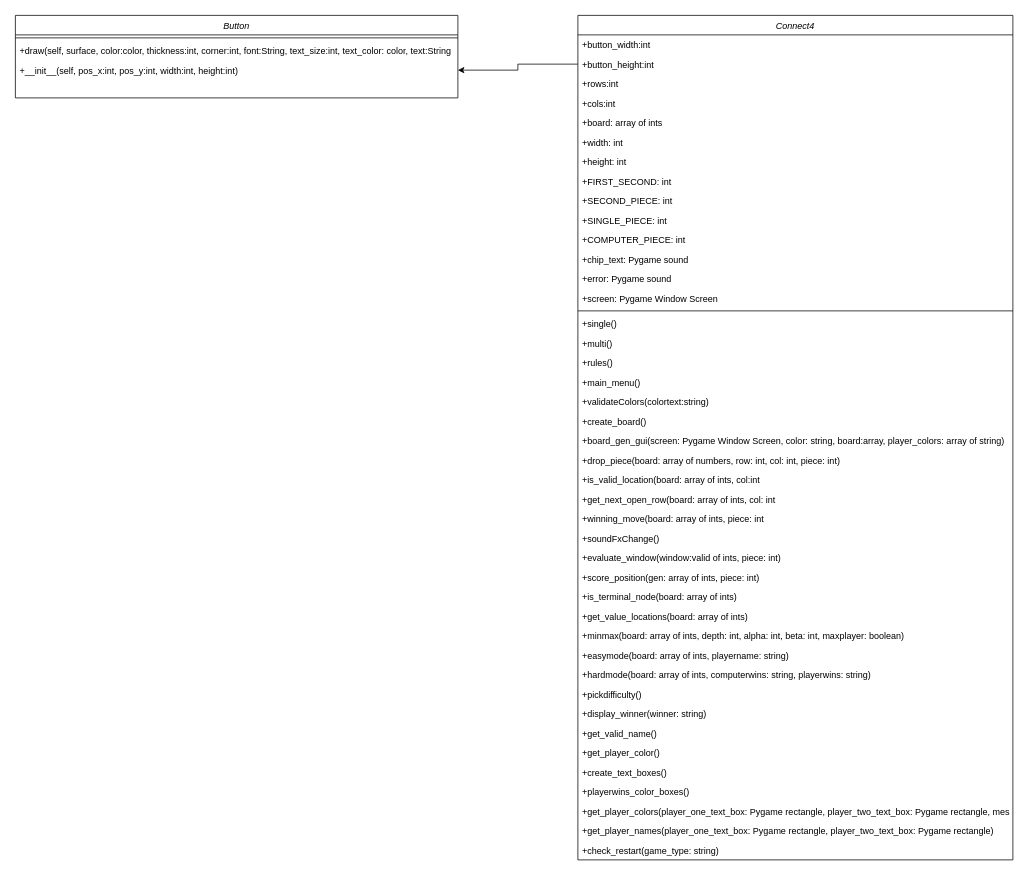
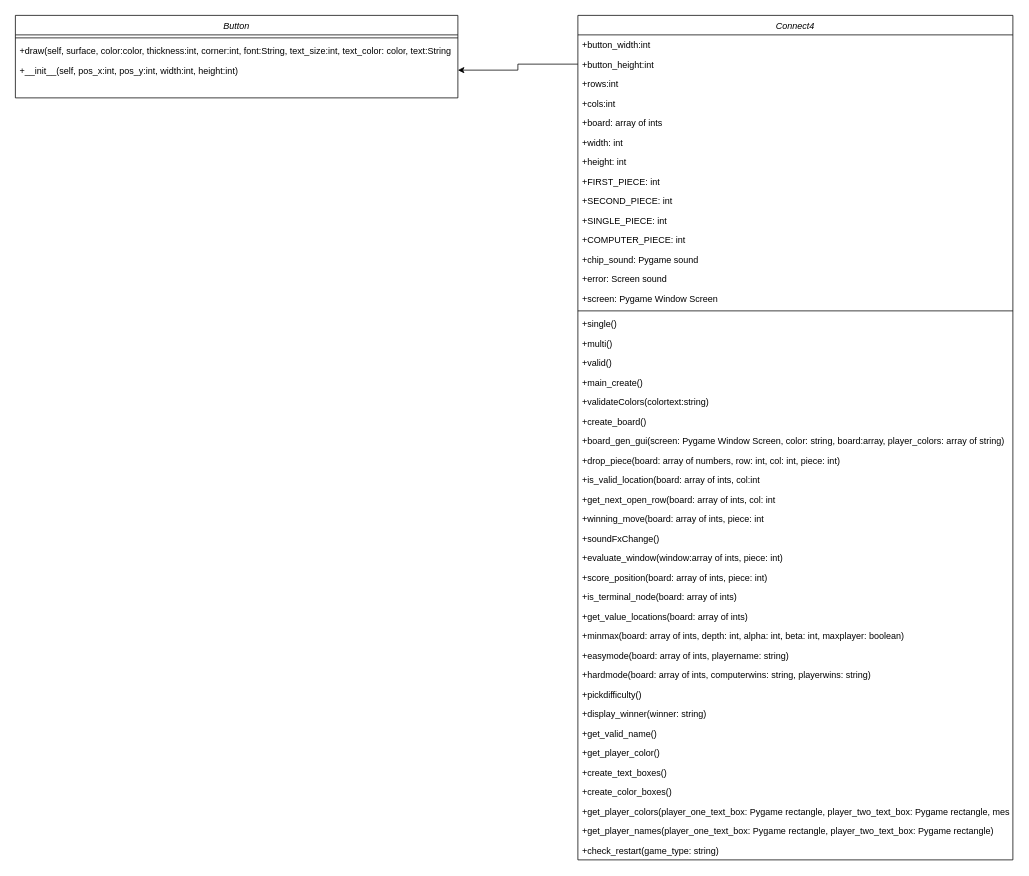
node "+FIRST_SECOND: int": label "+FIRST_SECOND: int" -> "+FIRST_PIECE: int"
node "+chip_text: Pygame sound": label "+chip_text: Pygame sound" -> "+chip_sound: Pygame sound"
node "+error: Pygame sound": label "+error: Pygame sound" -> "+error: Screen sound"
node "+rules()": label "+rules()" -> "+valid()"
node "+main_menu()": label "+main_menu()" -> "+main_create()"
node "+evaluate_window(window:valid of ints, piece: int)": label "+evaluate_window(window:valid of ints, piece: int)" -> "+evaluate_window(window:array of ints, piece: int)"
node "+score_position(gen: array of ints, piece: int)": label "+score_position(gen: array of ints, piece: int)" -> "+score_position(board: array of ints, piece: int)"
node "+playerwins_color_boxes()": label "+playerwins_color_boxes()" -> "+create_color_boxes()"
